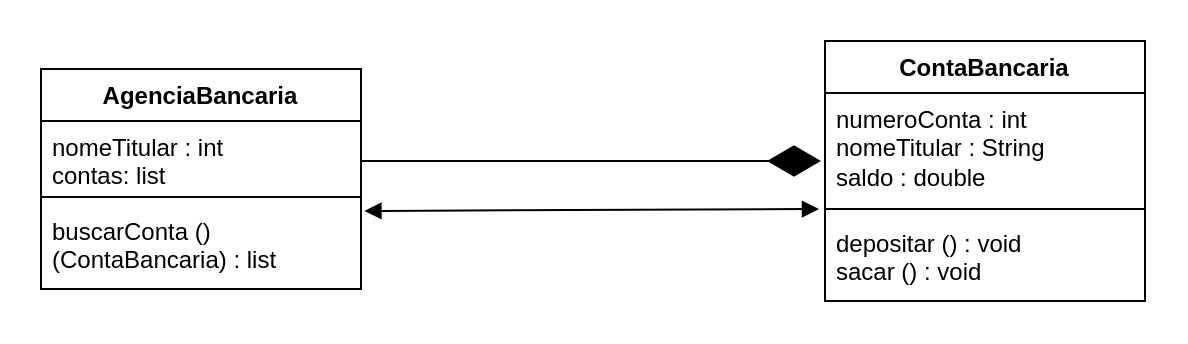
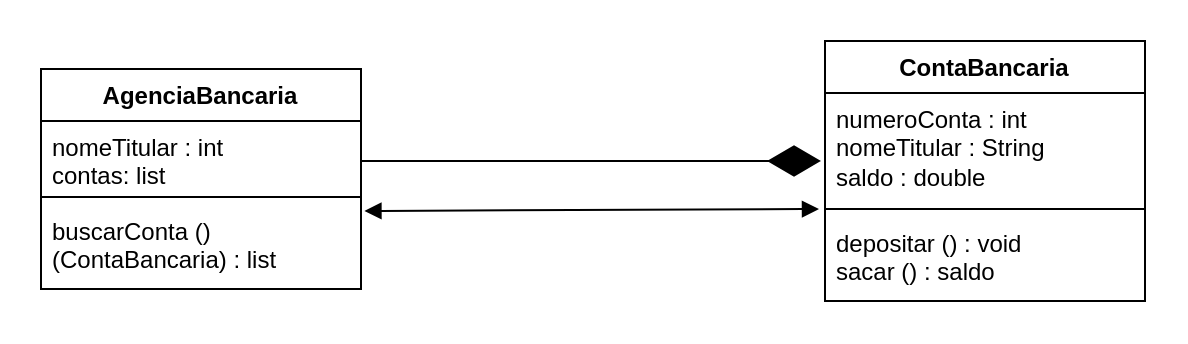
node "depositar () : void sacar () : void": label "depositar () : void sacar () : void" -> "depositar () : void sacar () : saldo"
